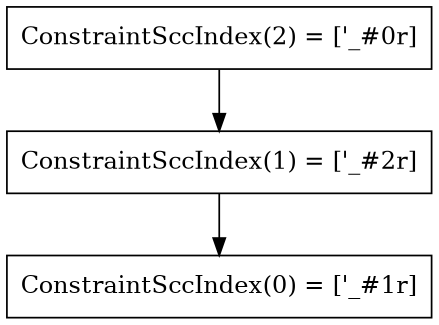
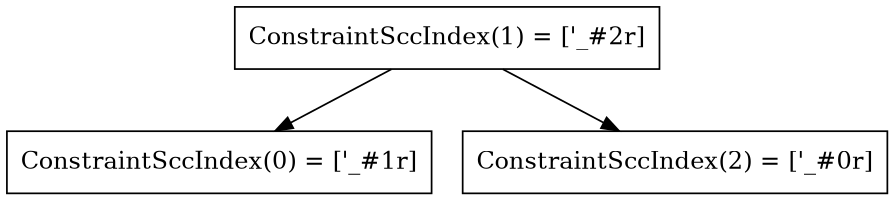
edge "ConstraintSccIndex(2) = ['_#0r]" -> "ConstraintSccIndex(1) = ['_#2r]": reversed
